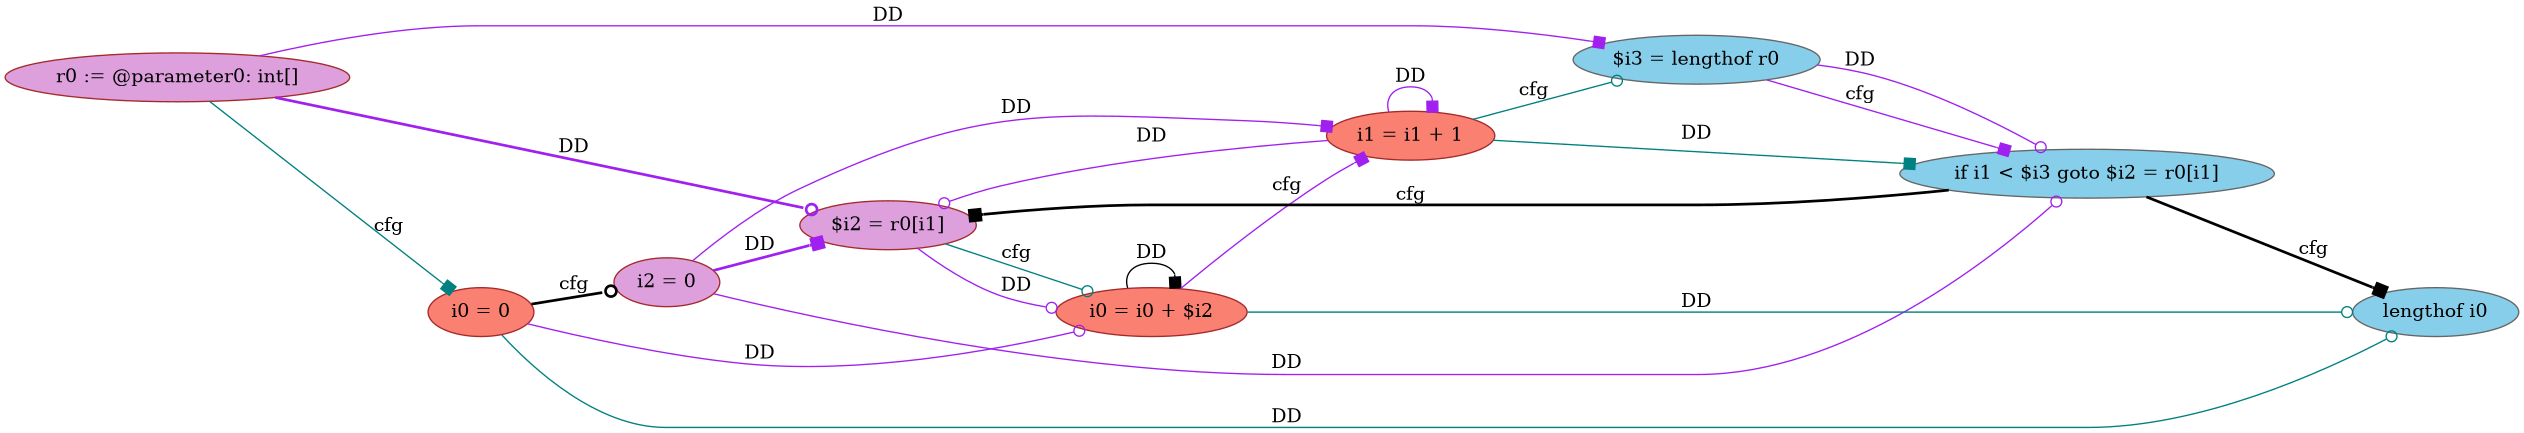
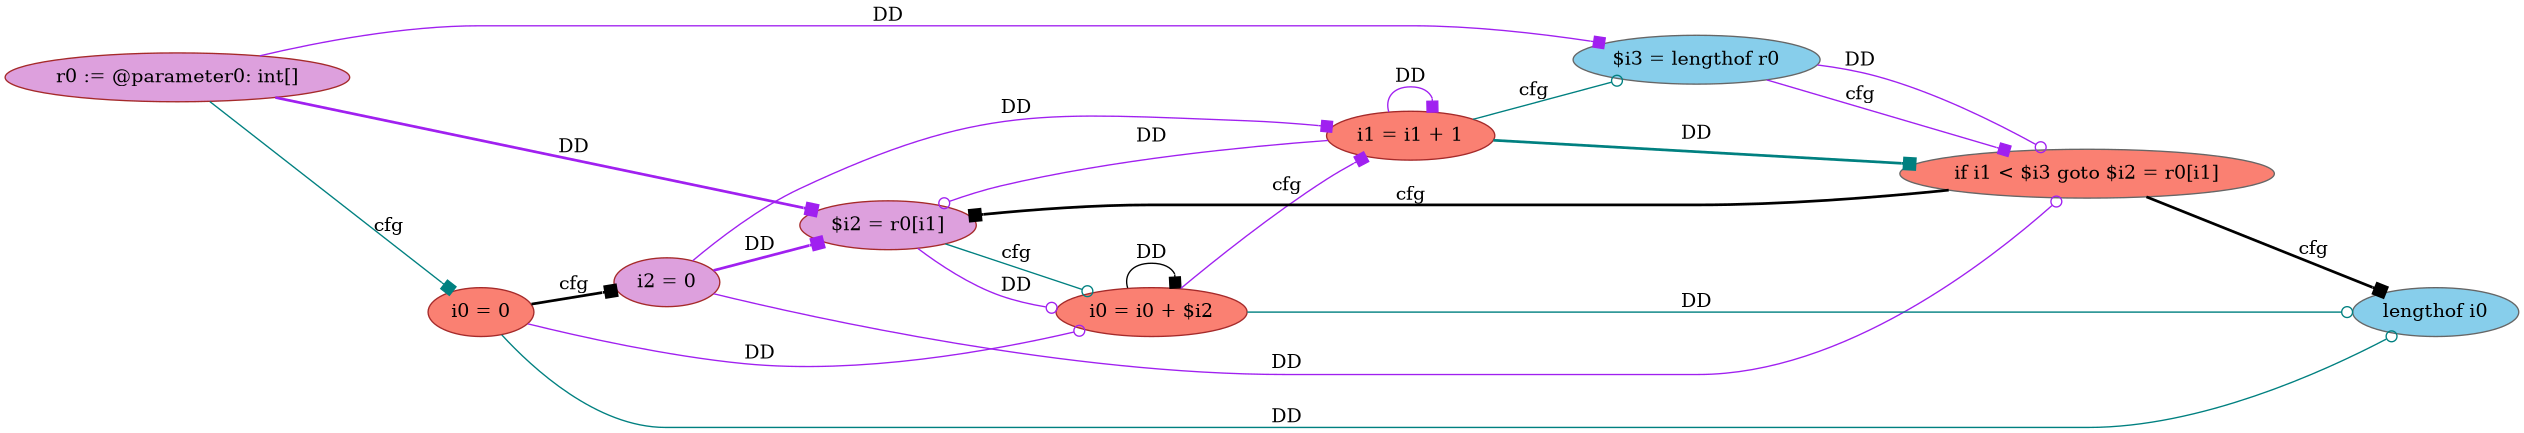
edge "i1 = i1 + 1" -> "if i1 < $i3 goto $i2 = r0[i1]": style solid -> bold
edge "r0 := @parameter0: int[]" -> "$i2 = r0[i1]": arrowhead odot -> box
node "if i1 < $i3 goto $i2 = r0[i1]": fillcolor skyblue -> salmon
edge "i0 = 0" -> "i2 = 0": arrowhead odot -> box
